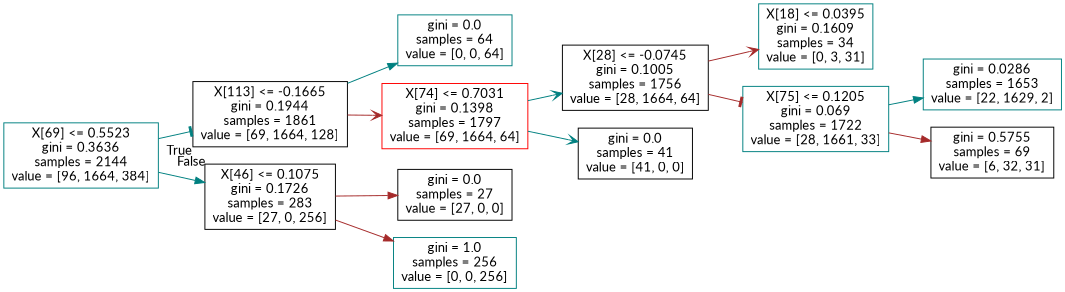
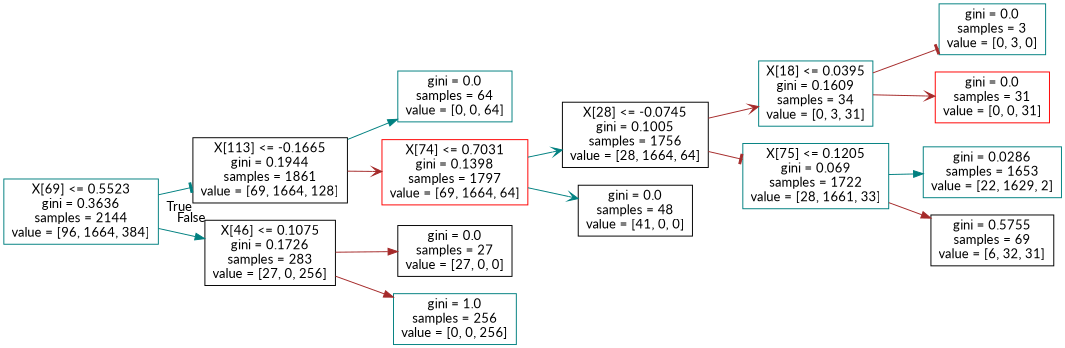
node "gini = 0.0 samples = 3 value = [0, 3, 0]": added
node "gini = 0.0 samples = 31 value = [0, 0, 31]": added
node "gini = 0.0 samples = 41 value = [41, 0, 0]": label "gini = 0.0 samples = 41 value = [41, 0, 0]" -> "gini = 0.0 samples = 48 value = [41, 0, 0]"
